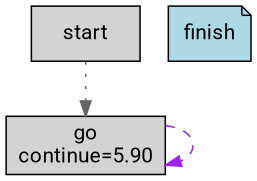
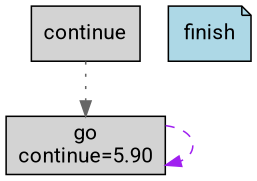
node "start": label "start" -> "continue"
